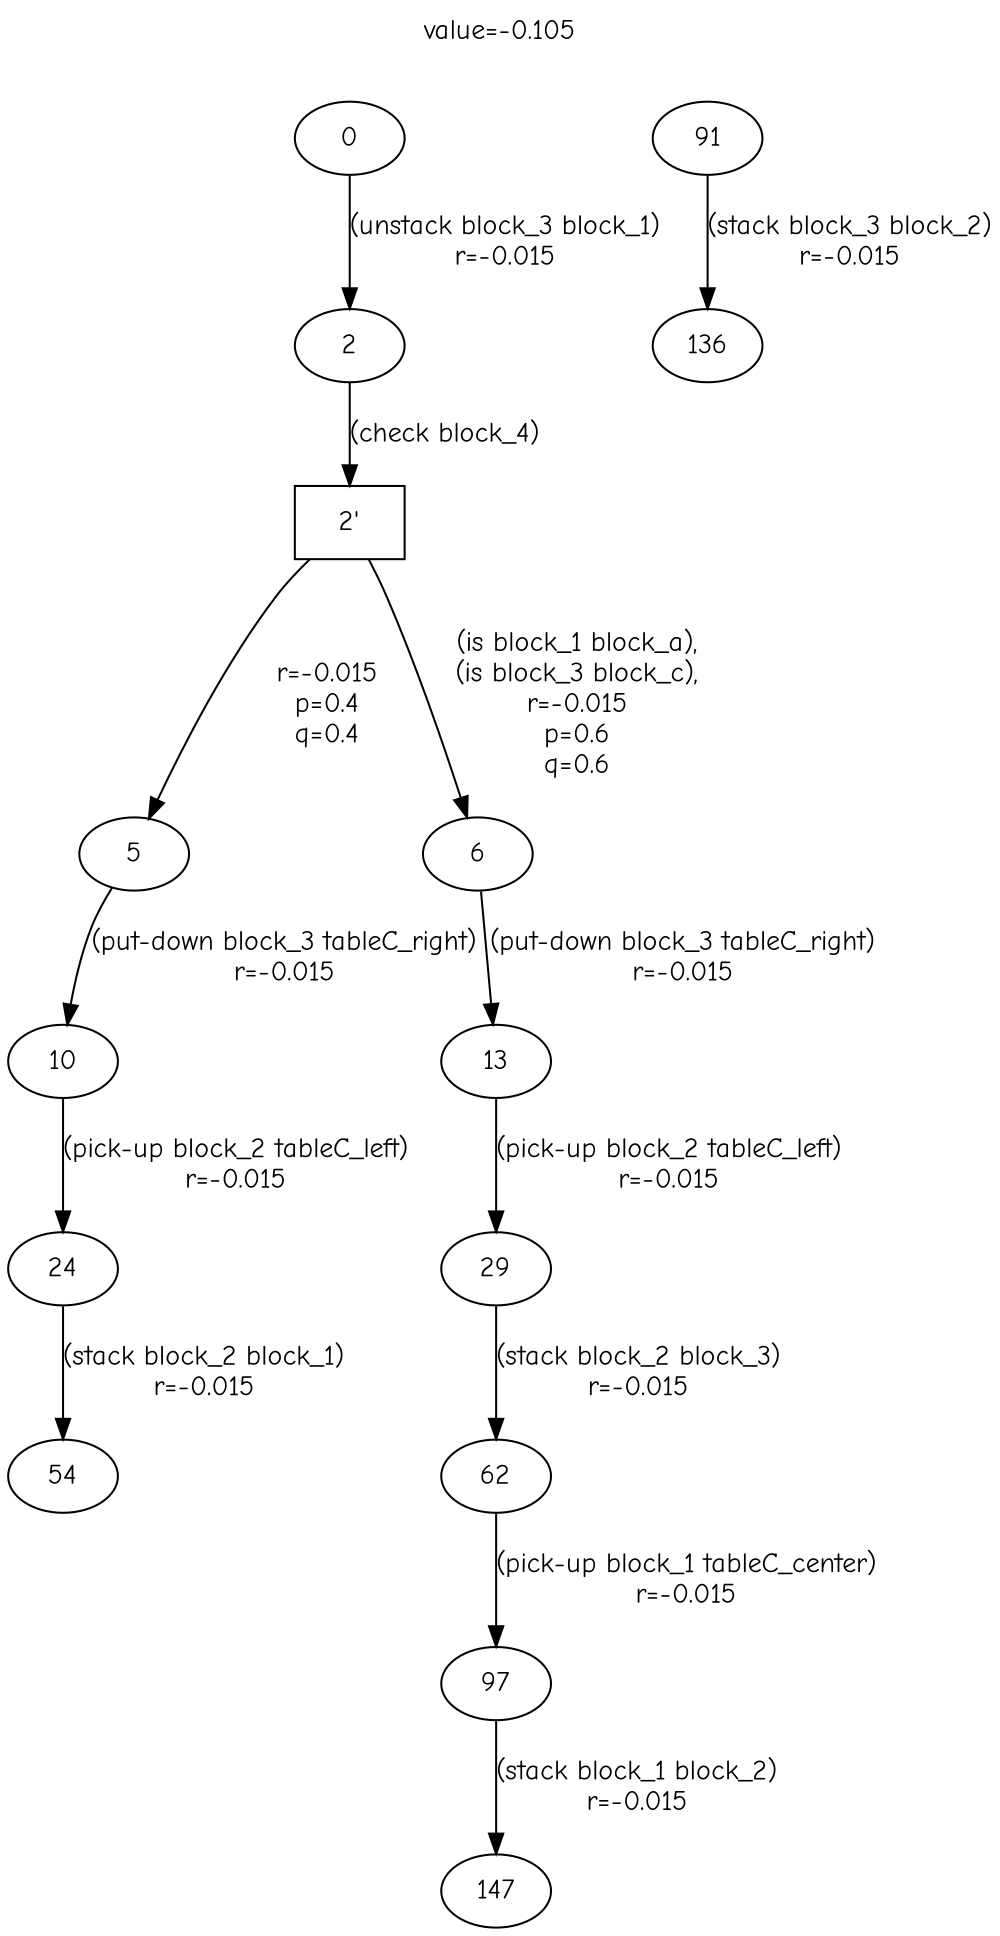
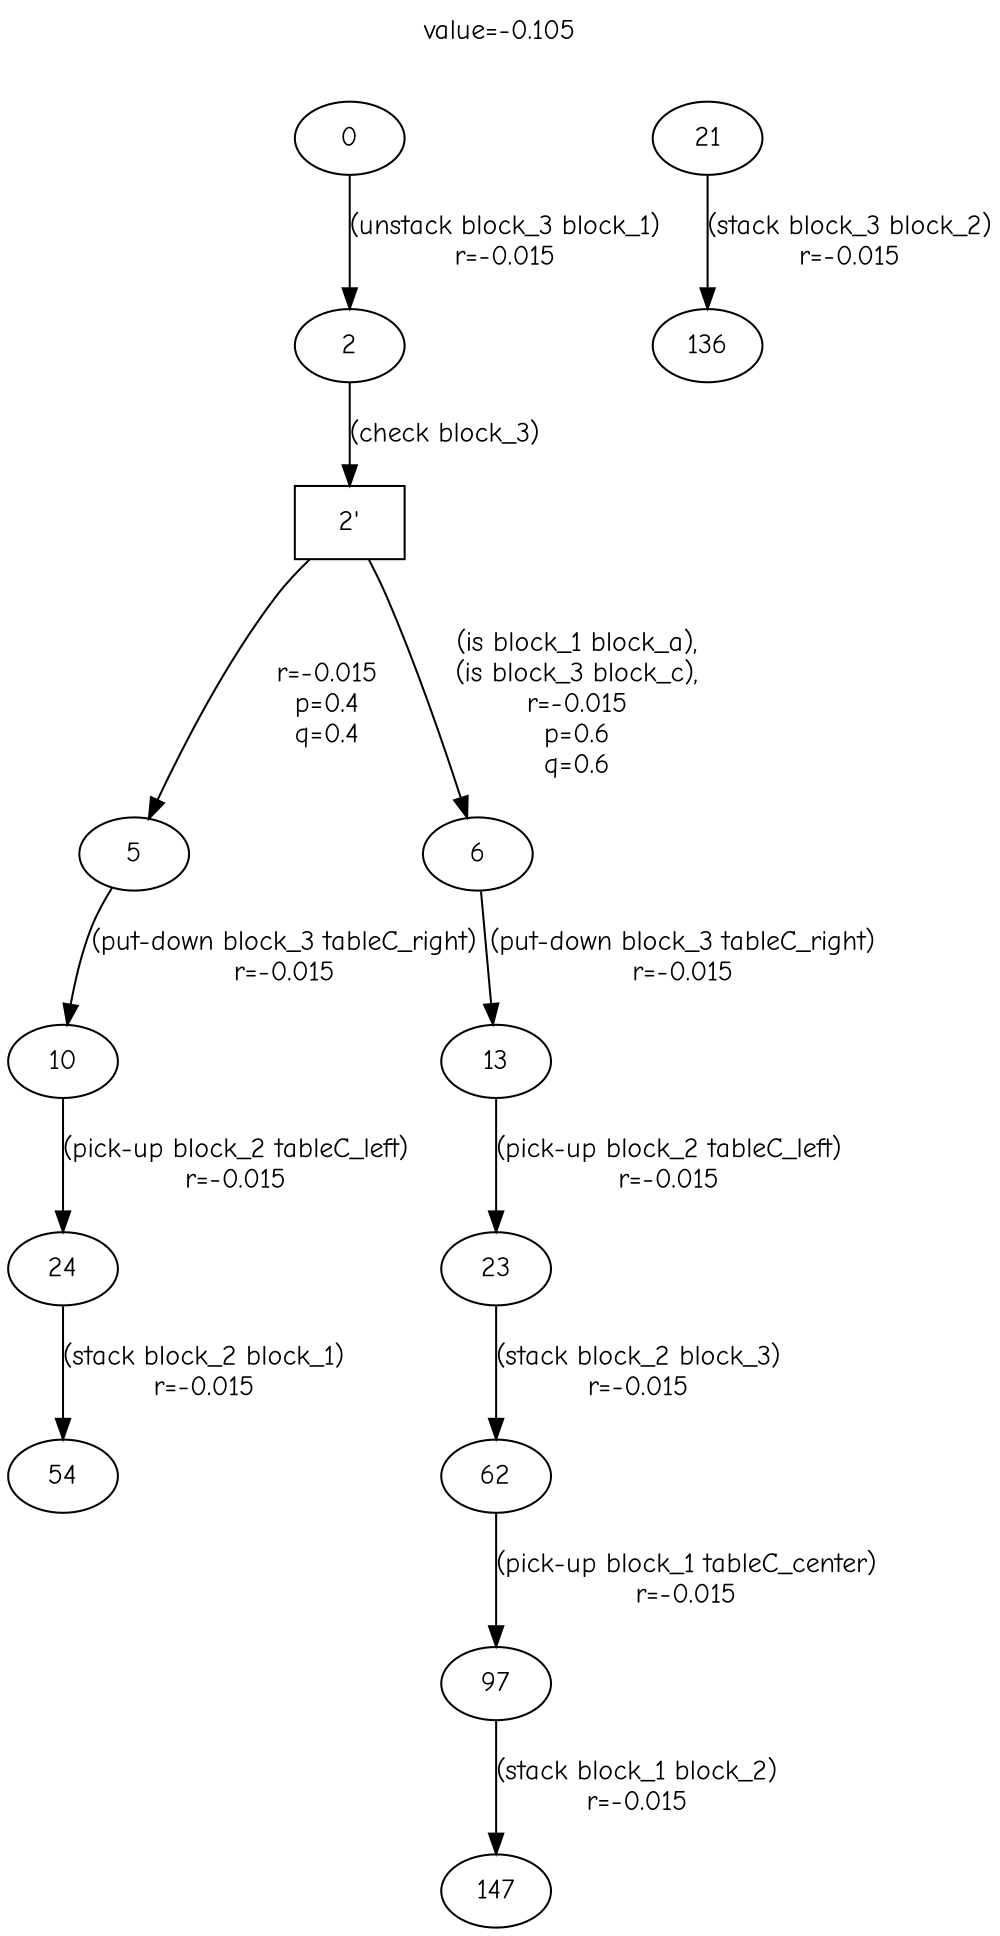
node "91": label "91" -> "21"
edge "2" -> "2'": label "(check block_4)" -> "(check block_3)"
node "29": label "29" -> "23"
